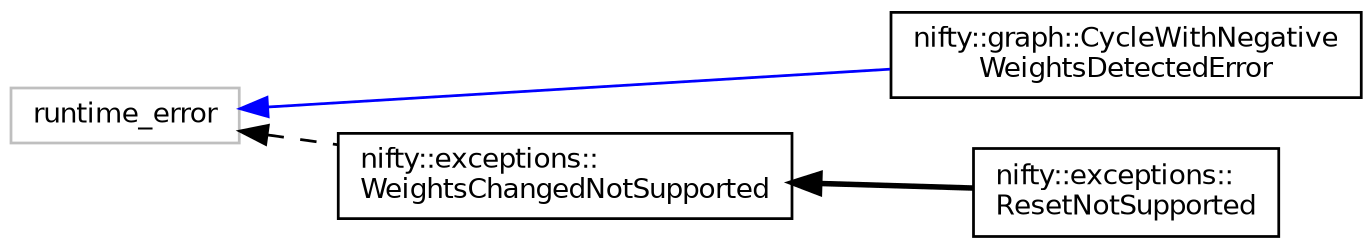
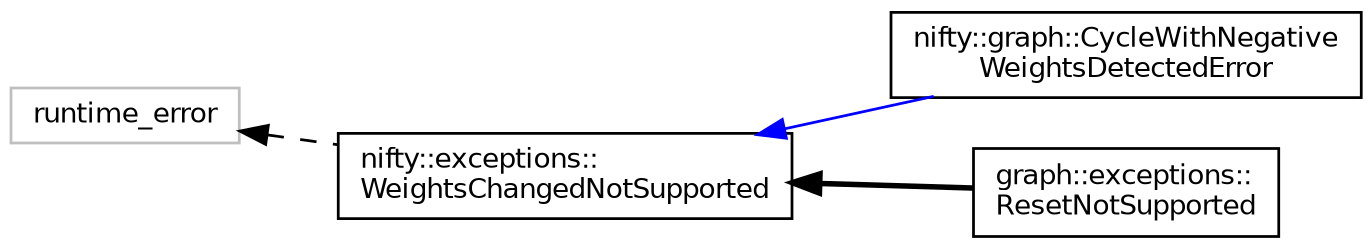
edge "nifty::graph::CycleWithNegative WeightsDetectedError" -> "runtime_error": now "nifty::graph::CycleWithNegative WeightsDetectedError" -> "nifty::exceptions:: WeightsChangedNotSupported"
node "nifty::exceptions:: ResetNotSupported": label "nifty::exceptions:: ResetNotSupported" -> "graph::exceptions:: ResetNotSupported"
